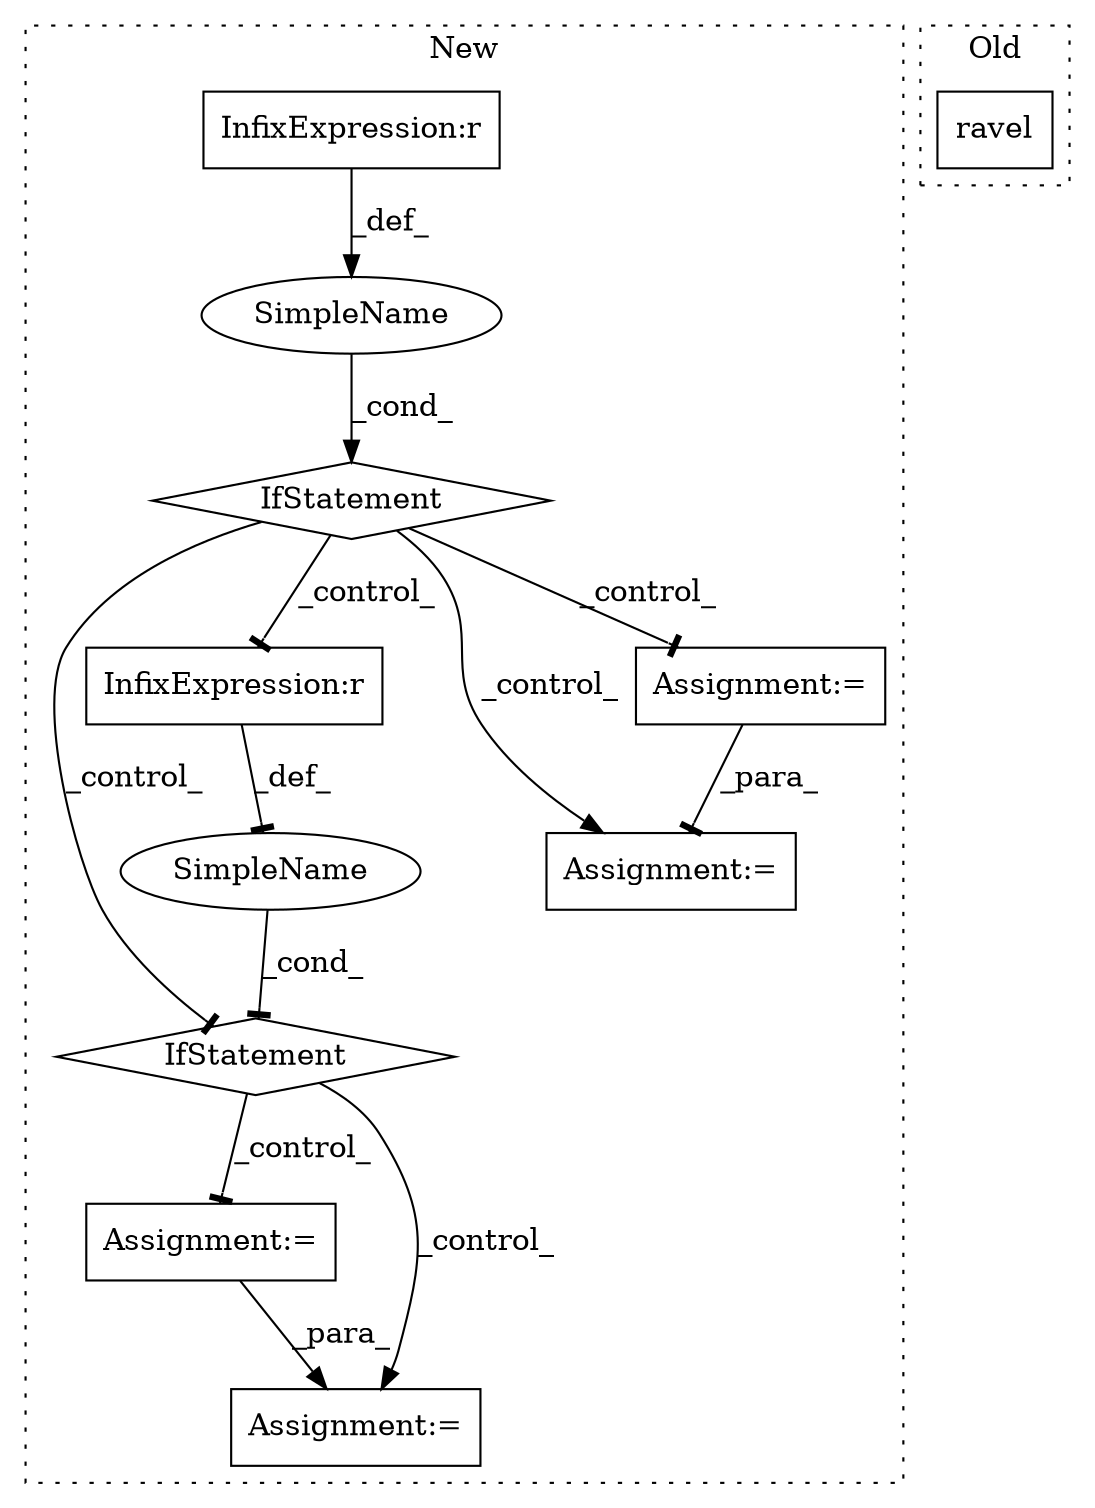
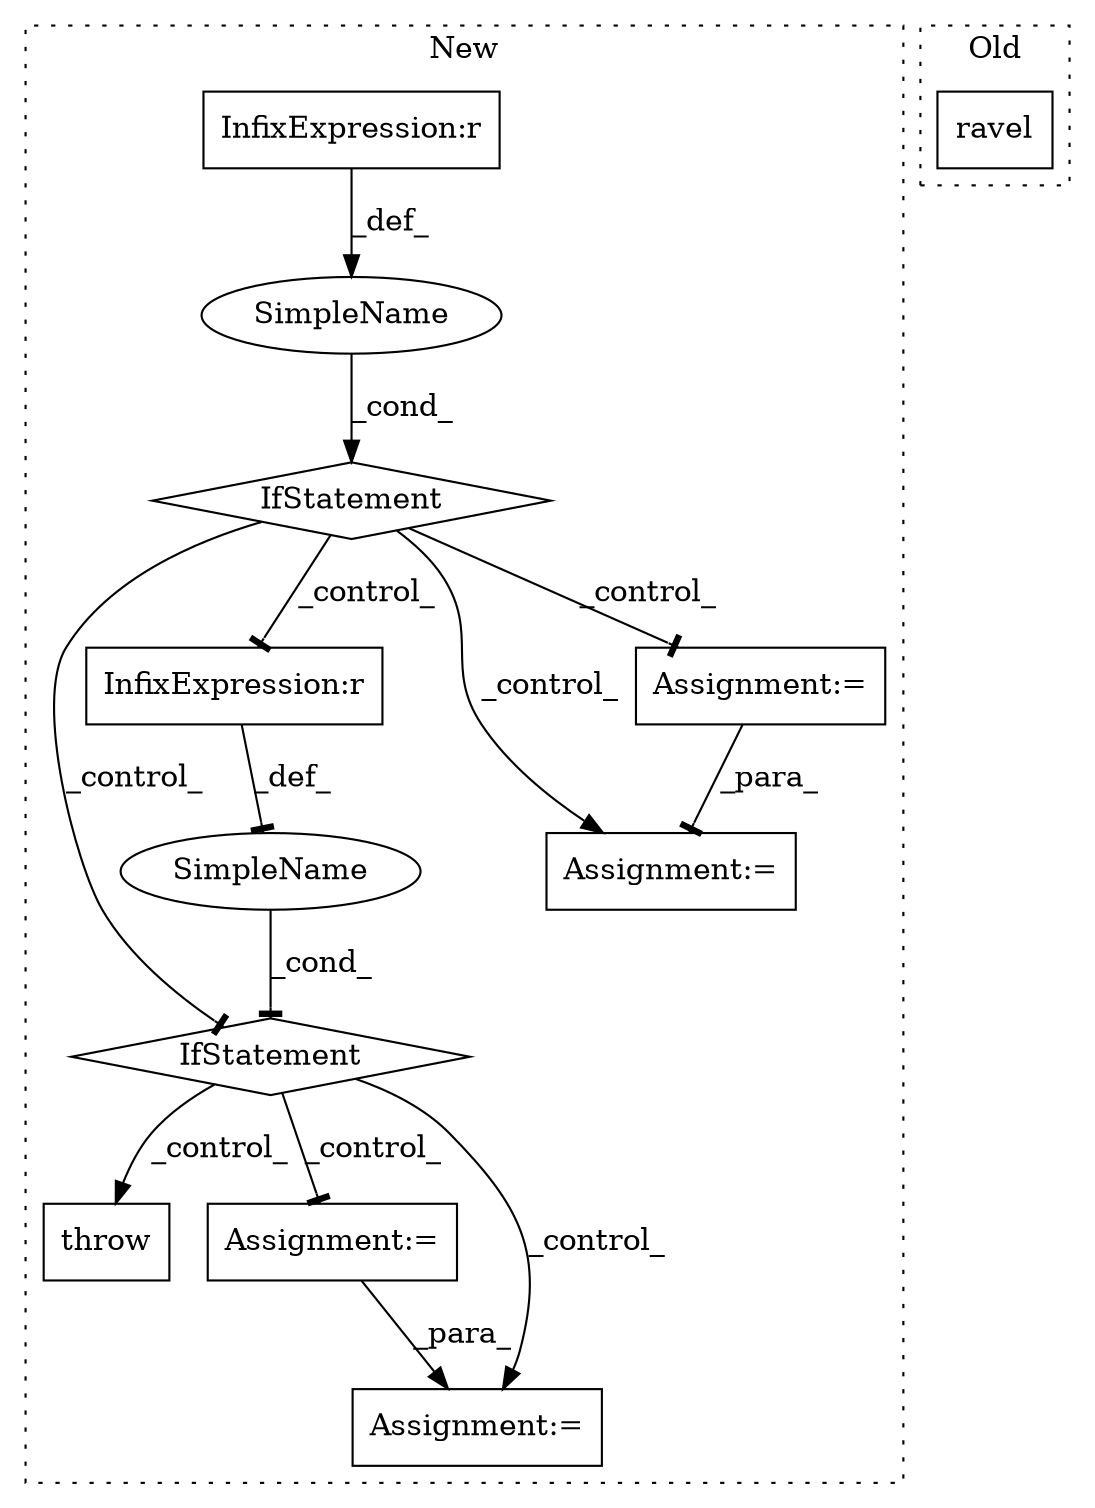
node "throw": added
